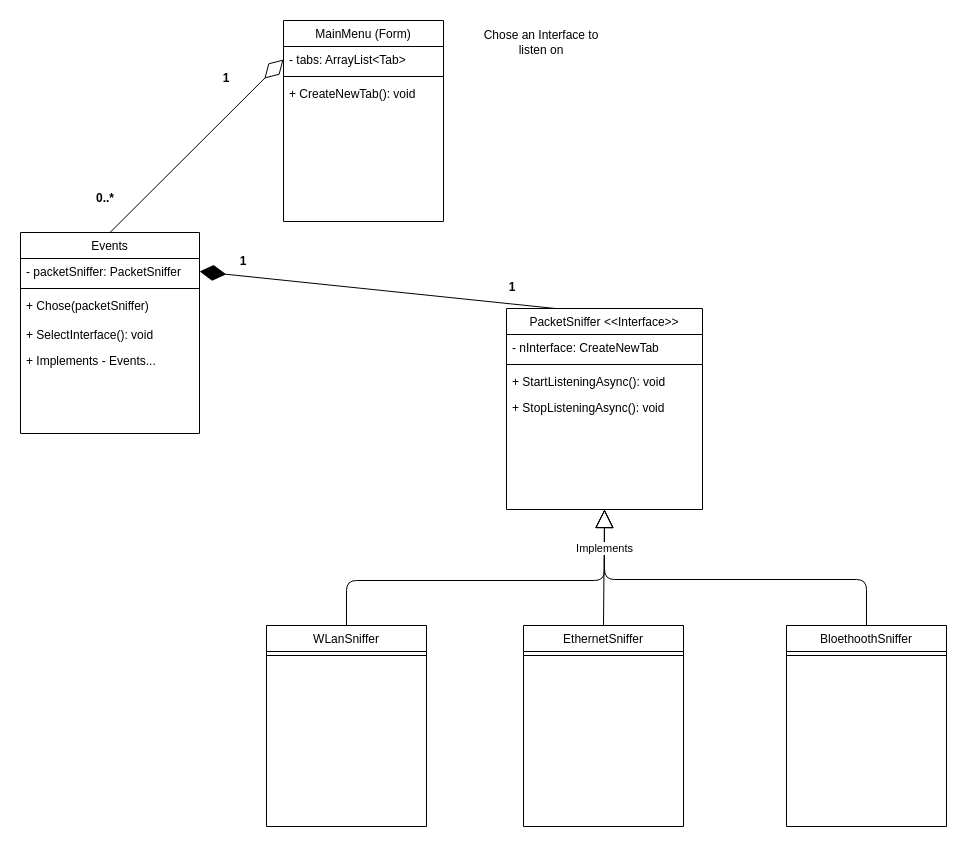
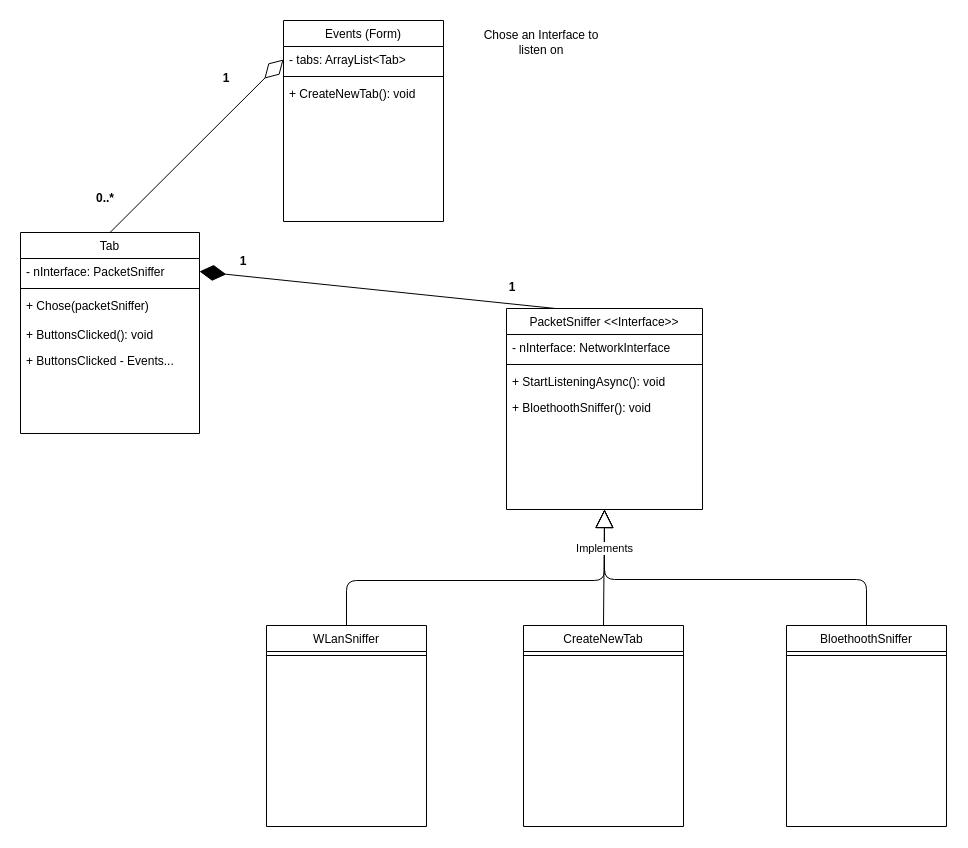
node "MainMenu (Form)": label "MainMenu (Form)" -> "Events (Form)"
node "Events": label "Events" -> "Tab"
node "- packetSniffer: PacketSniffer": label "- packetSniffer: PacketSniffer" -> "- nInterface: PacketSniffer"
node "+ SelectInterface(): void": label "+ SelectInterface(): void" -> "+ ButtonsClicked(): void"
node "- nInterface: CreateNewTab": label "- nInterface: CreateNewTab" -> "- nInterface: NetworkInterface"
node "+ Implements - Events...": label "+ Implements - Events..." -> "+ ButtonsClicked - Events..."
node "+ StopListeningAsync(): void": label "+ StopListeningAsync(): void" -> "+ BloethoothSniffer(): void"
node "EthernetSniffer": label "EthernetSniffer" -> "CreateNewTab"
